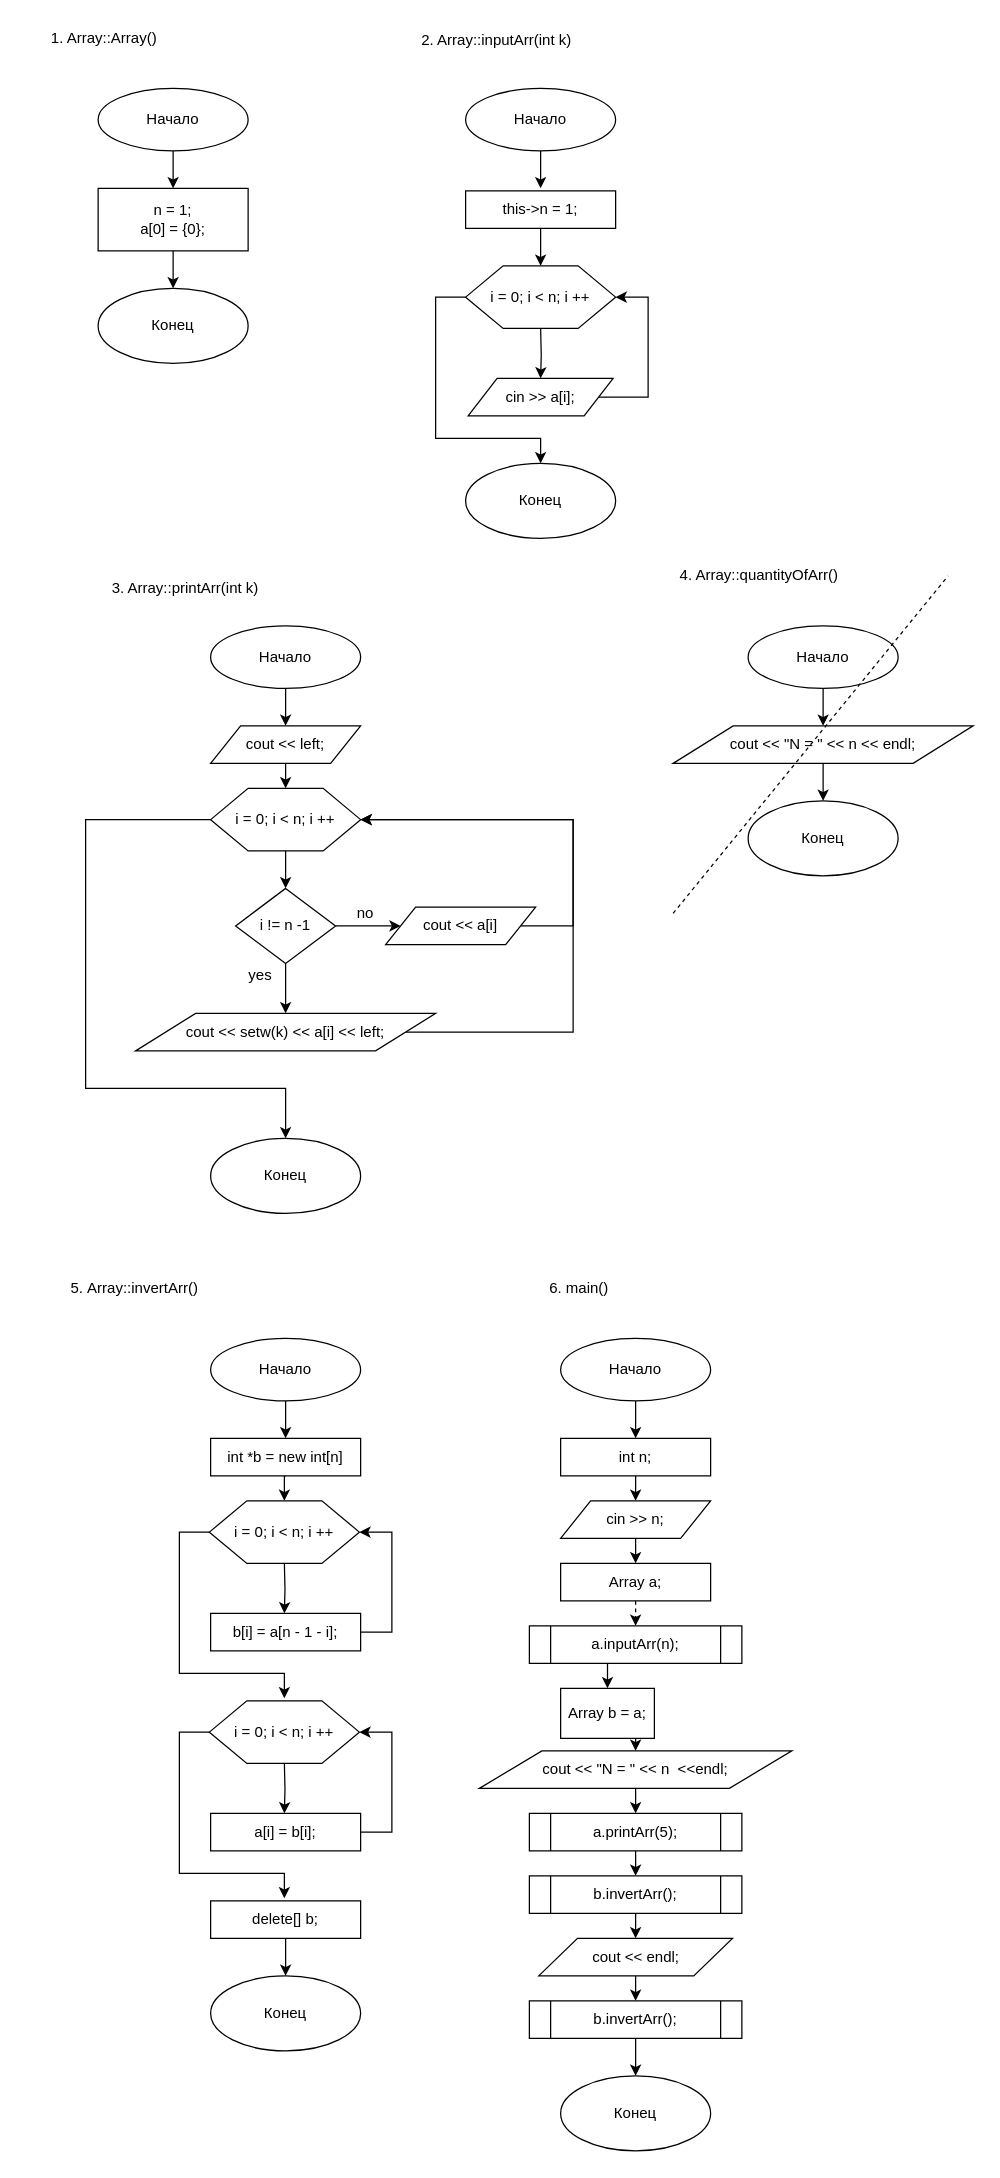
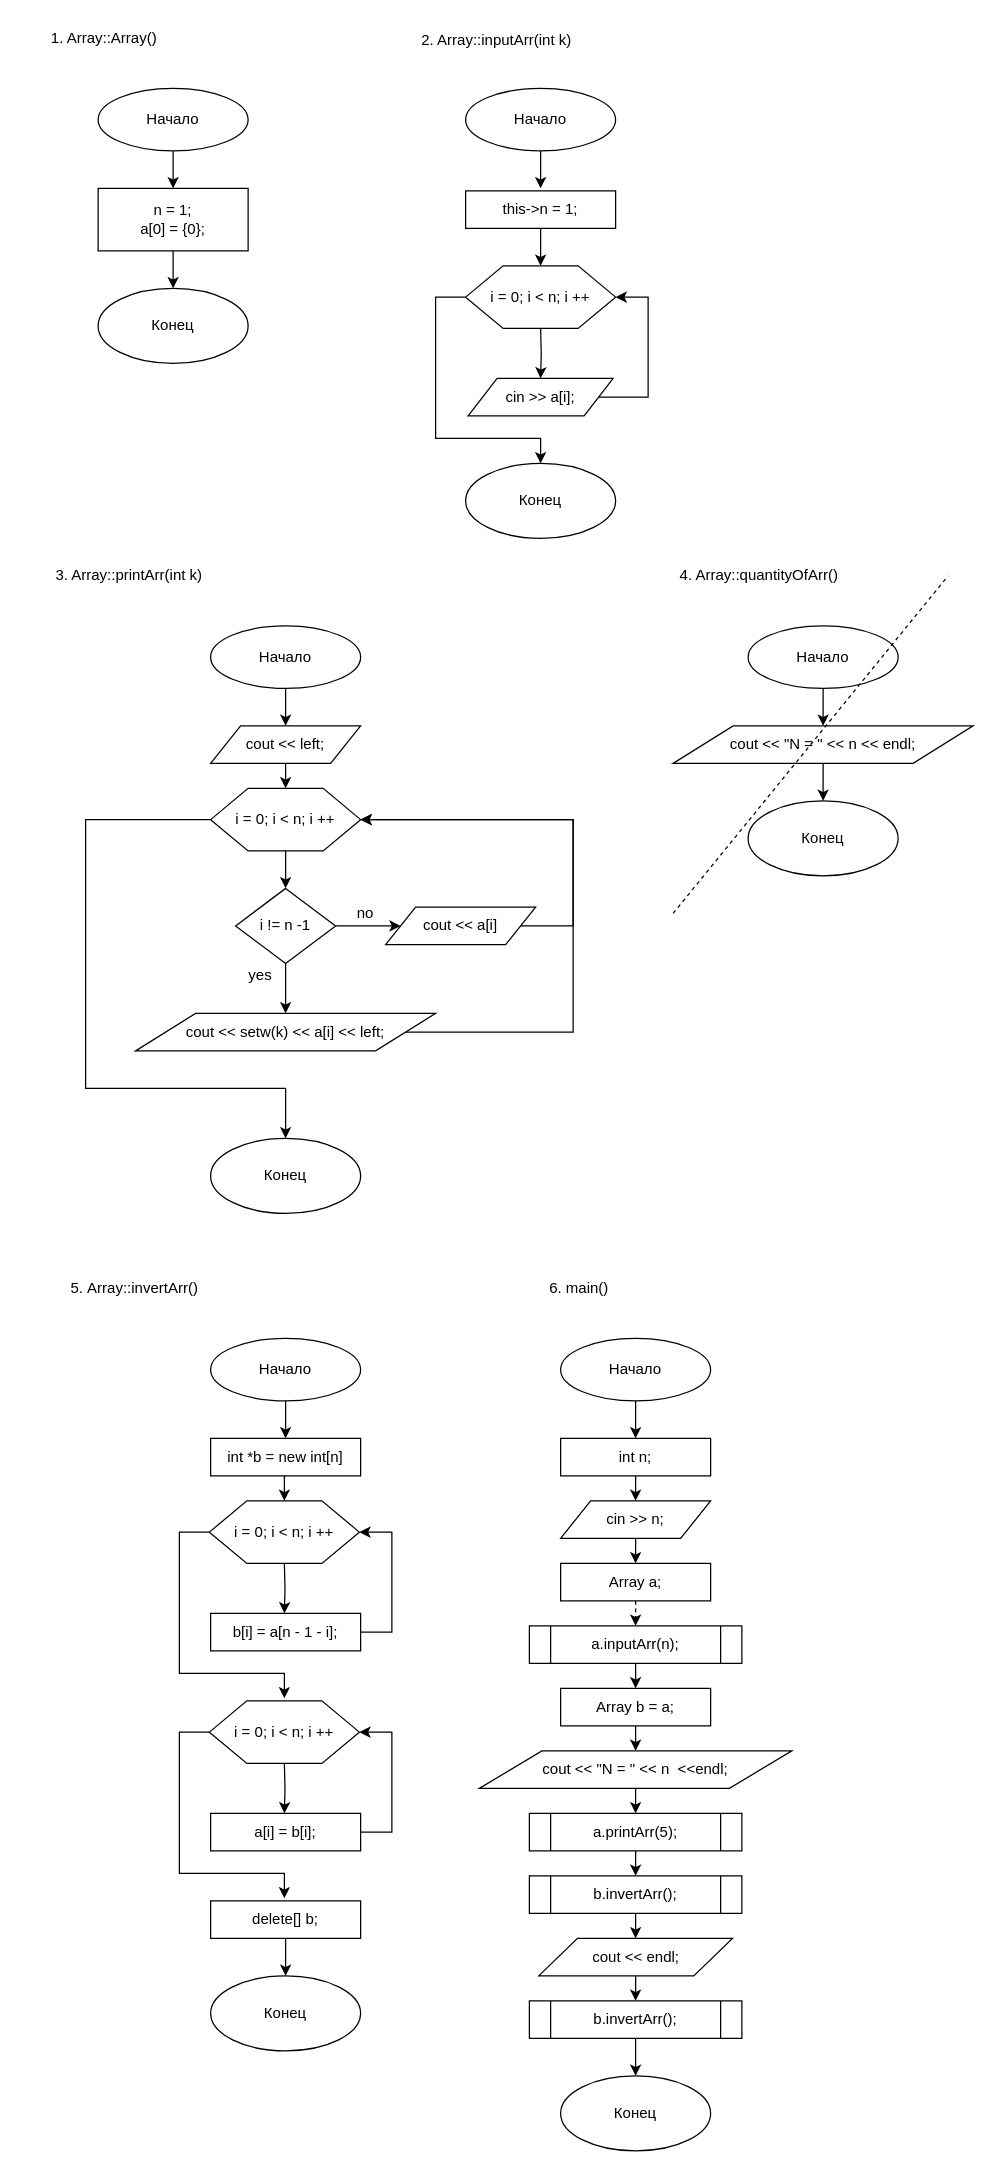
node "3. Array::printArr(int k)": moved (186, 588) -> (129, 576)
node "Array b = a;": size 94x50 -> 150x38
